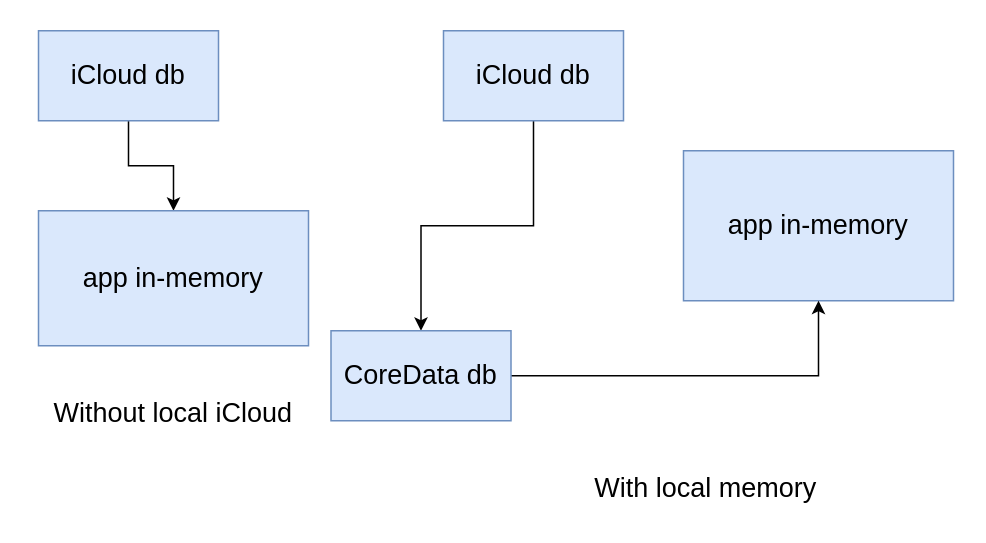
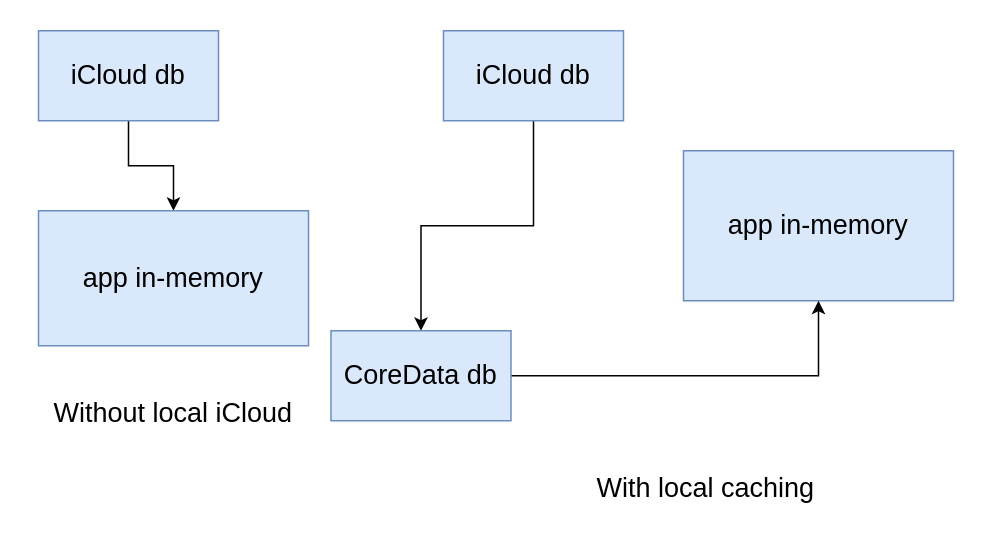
node "With local memory": label "With local memory" -> "With local caching"
